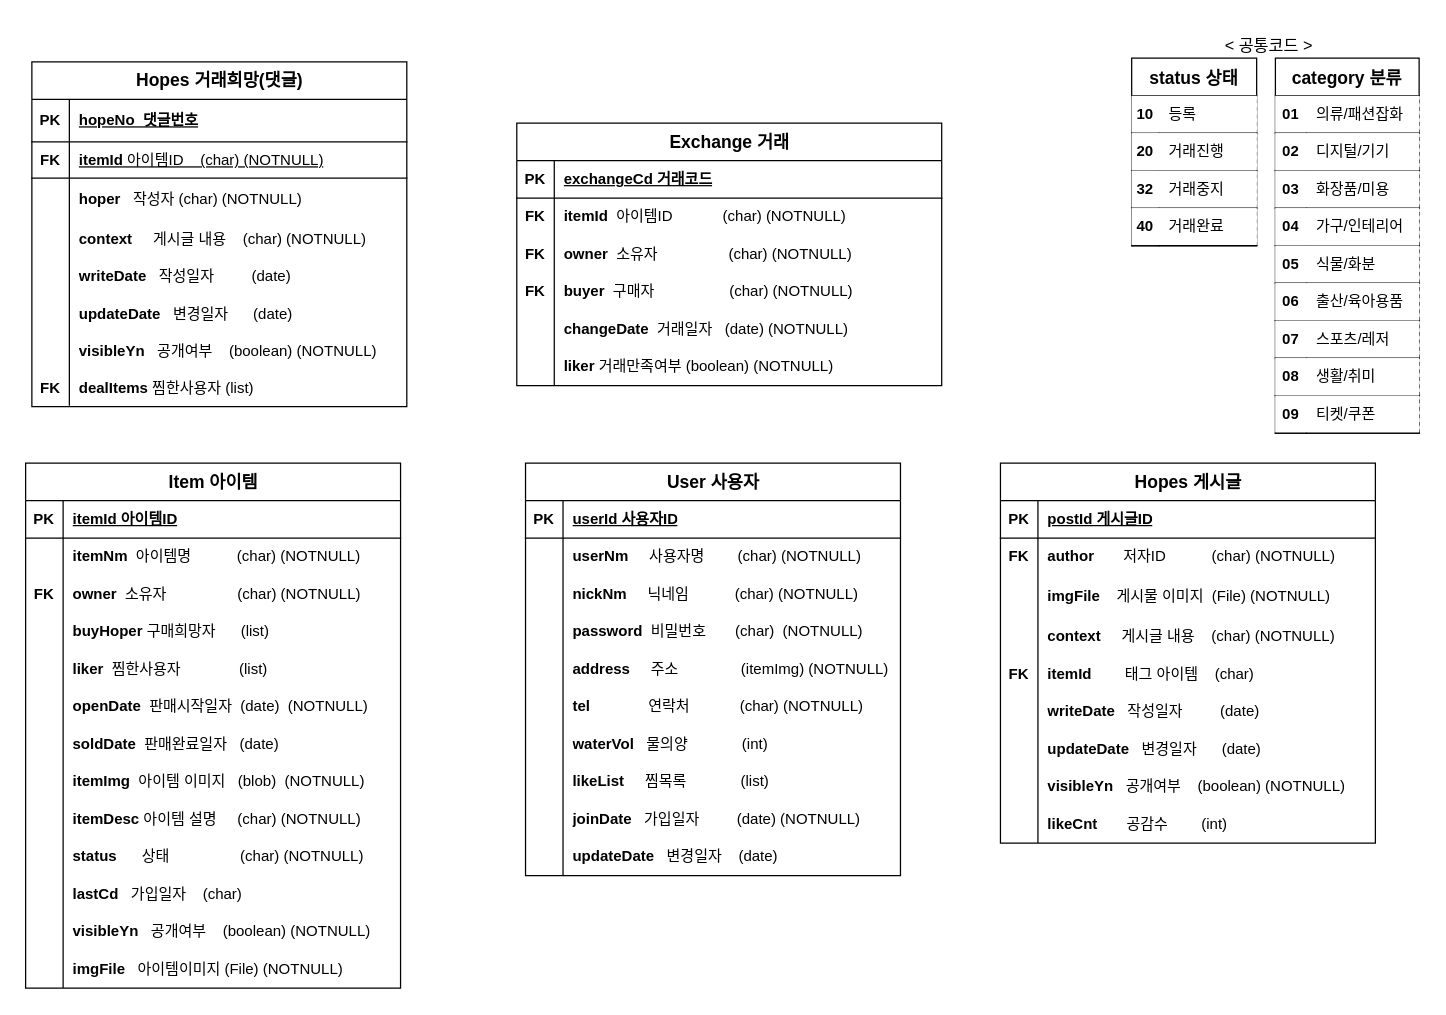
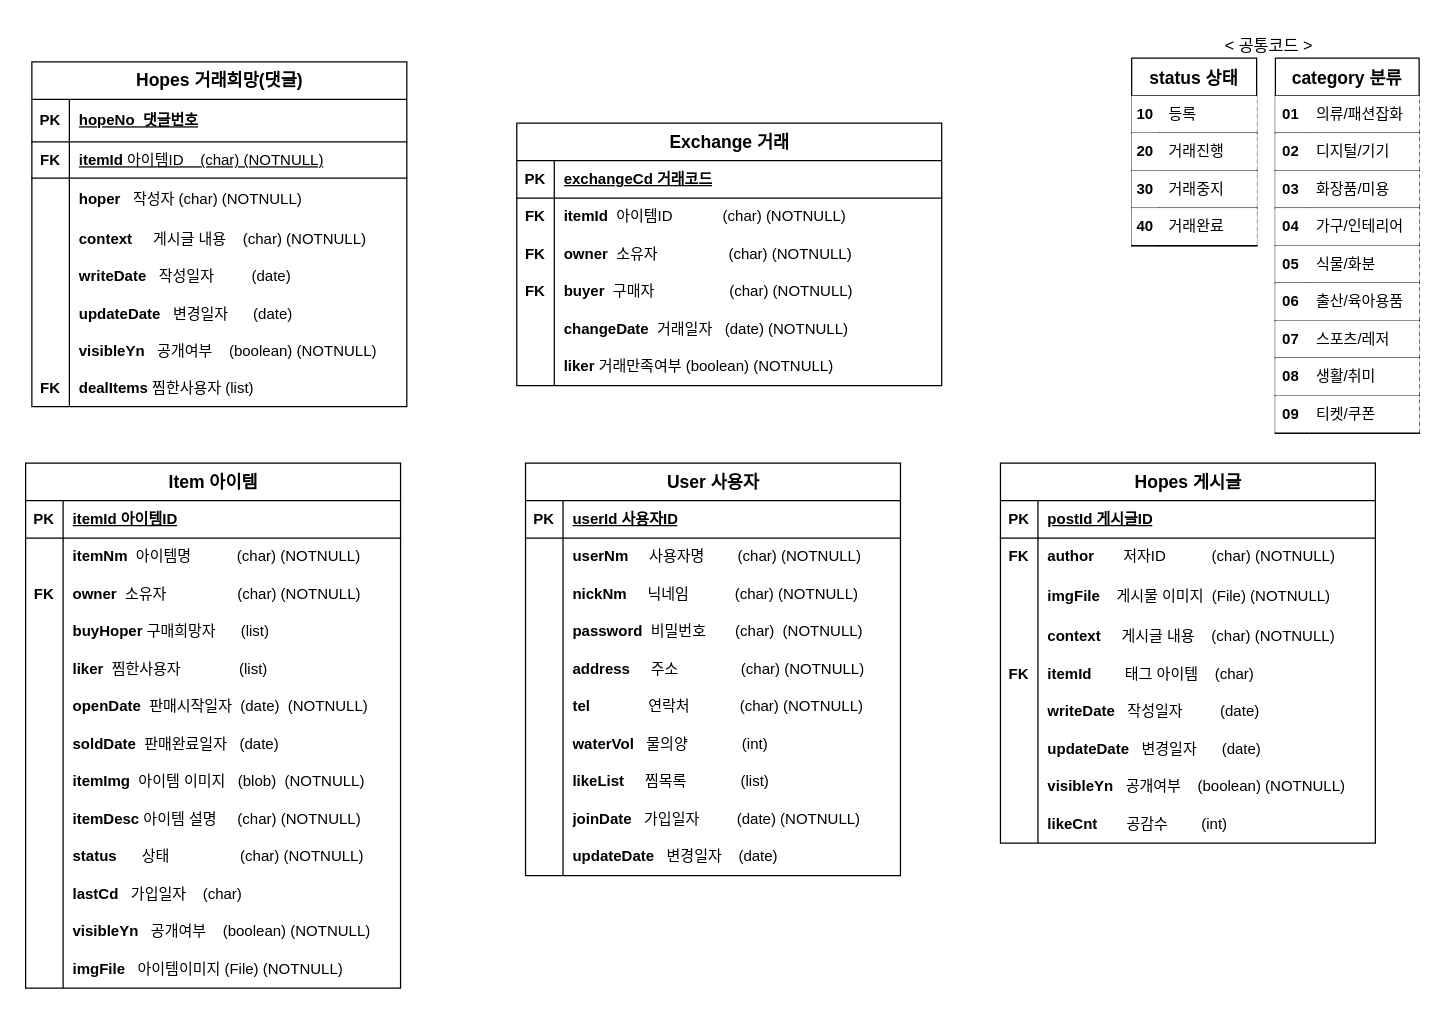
node "32": label "32" -> "30"
node "address 주소 (itemImg) (NOTNULL)": label "address 주소 (itemImg) (NOTNULL)" -> "address 주소 (char) (NOTNULL)"
